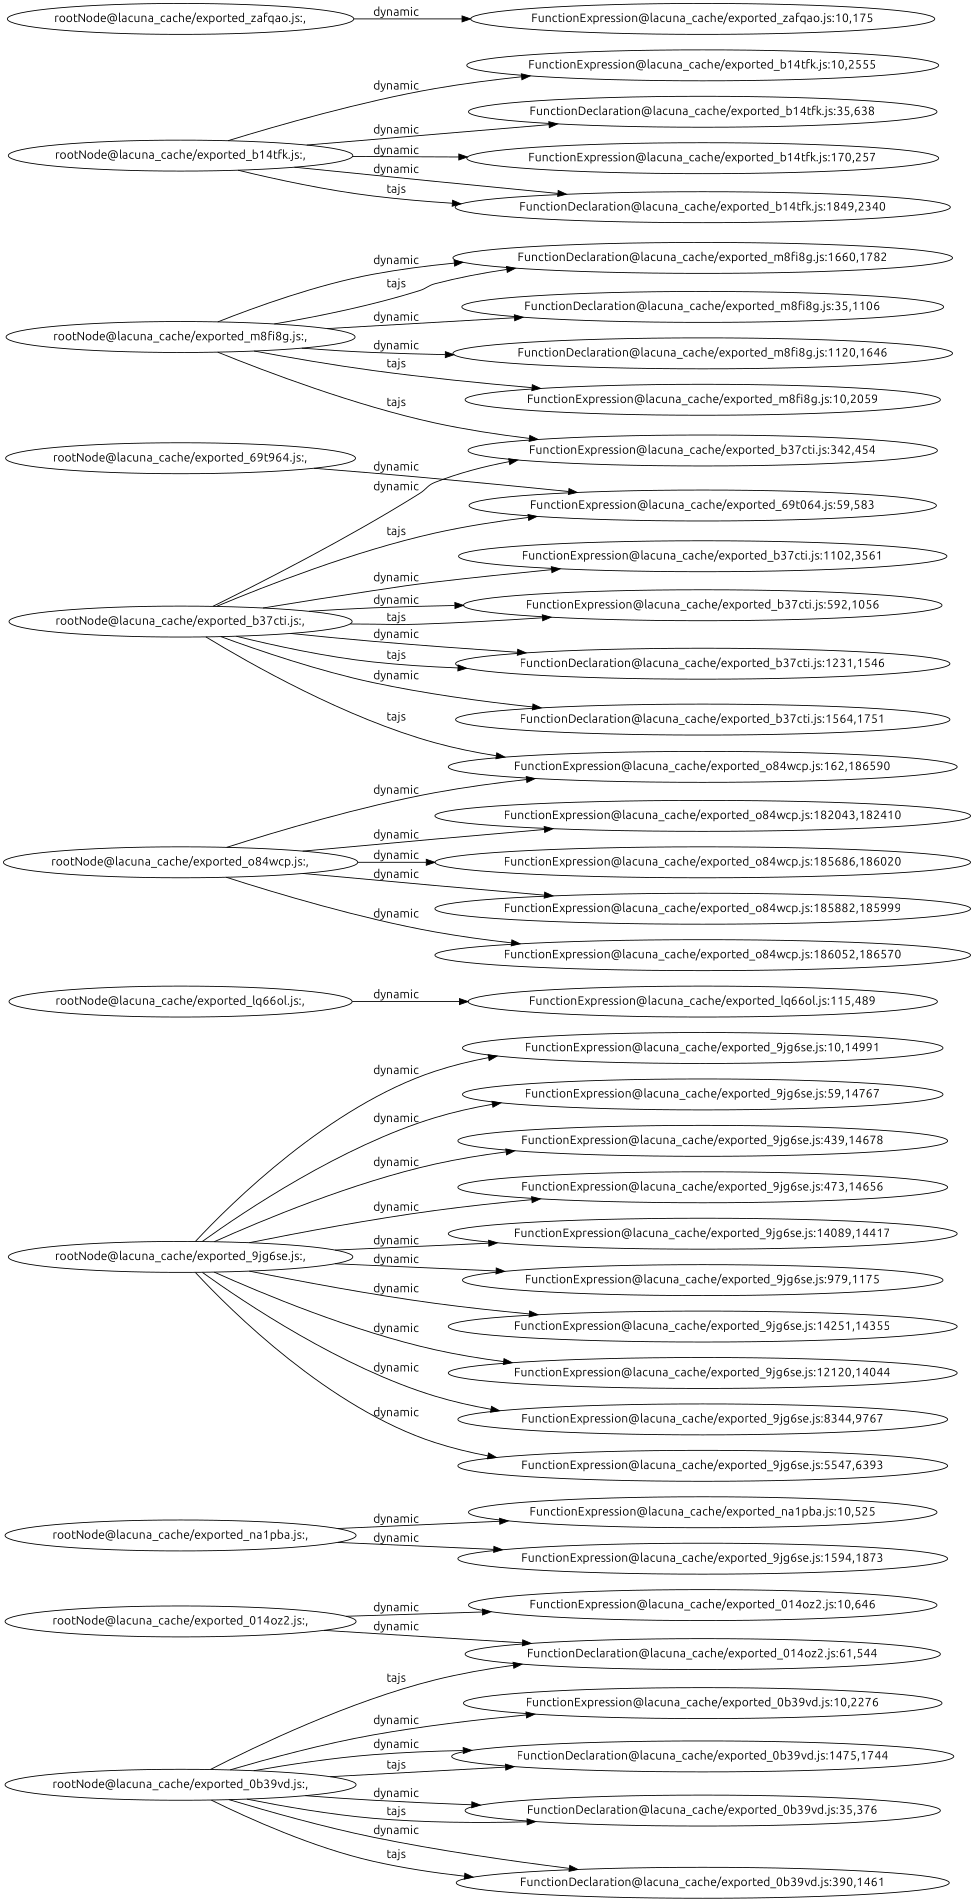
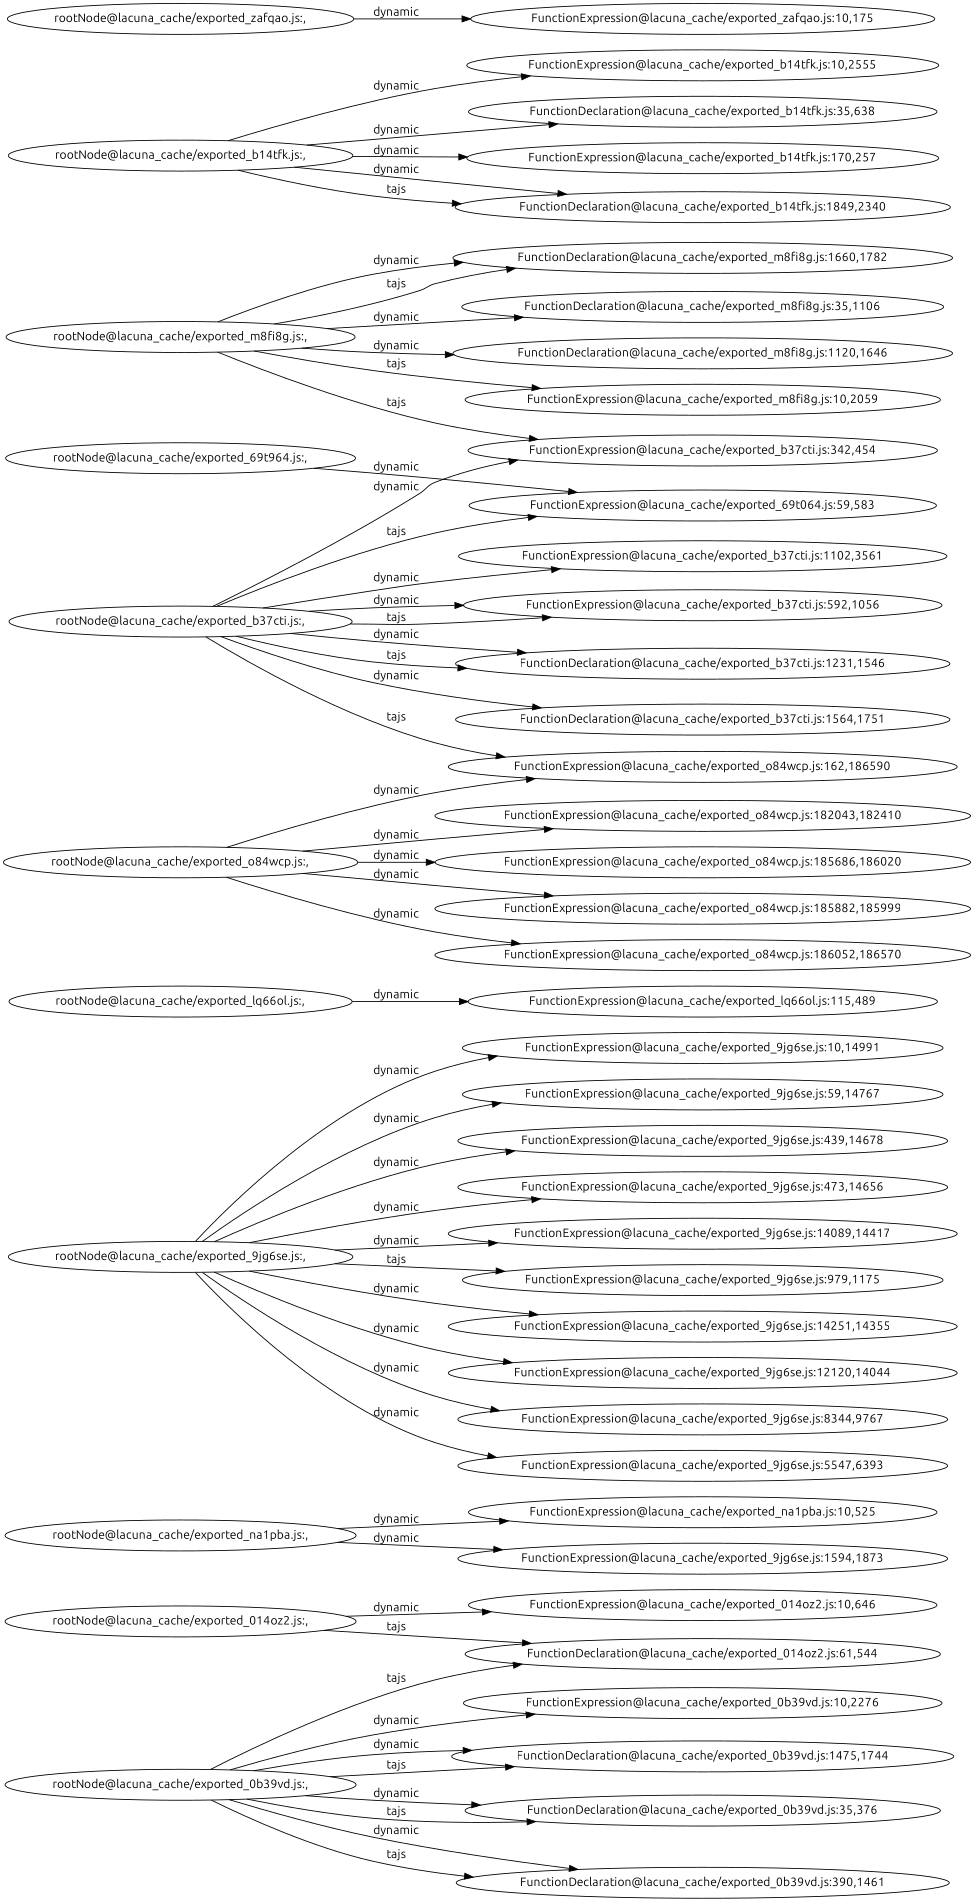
edge "rootNode@lacuna_cache/exported_9jg6se.js:," -> "FunctionExpression@lacuna_cache/exported_9jg6se.js:979,1175": label "dynamic" -> "tajs"
edge "rootNode@lacuna_cache/exported_014oz2.js:," -> "FunctionDeclaration@lacuna_cache/exported_014oz2.js:61,544": label "dynamic" -> "tajs"
